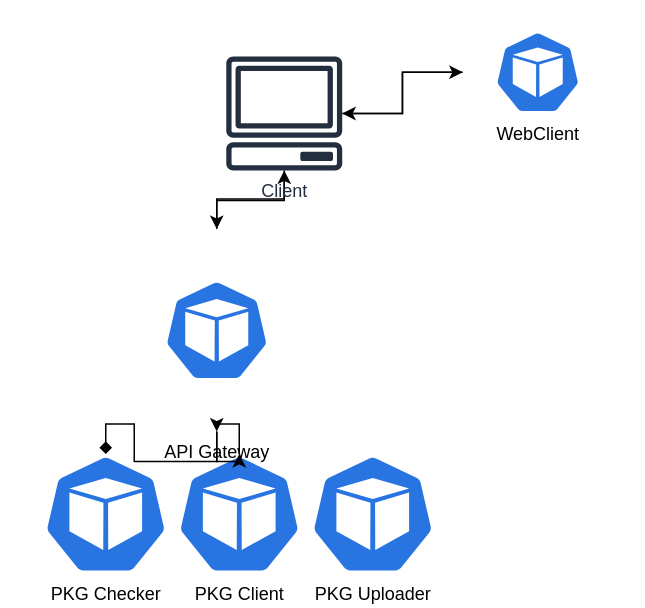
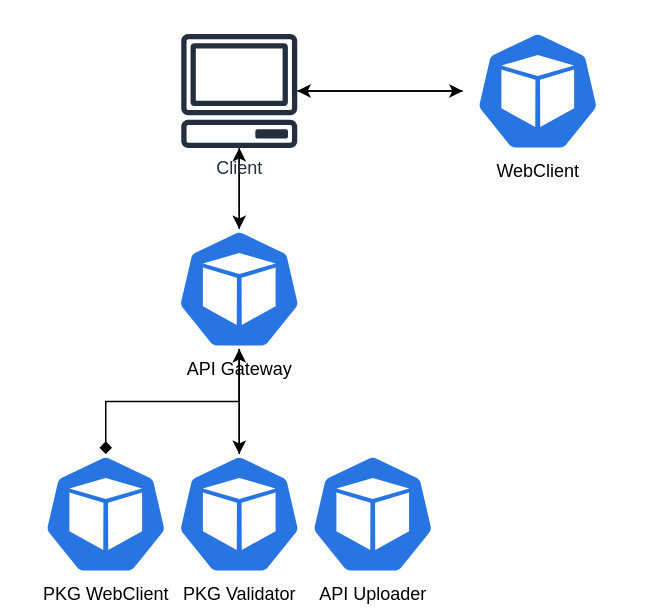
node "WebClient": size 150x83 -> 150x120
node "Client": moved (284, 113) -> (239, 91)
node "API Gateway": size 105x203 -> 150x120
node "PKG Checker": label "PKG Checker" -> "PKG WebClient"
node "PKG Client": label "PKG Client" -> "PKG Validator"
node "PKG Uploader": label "PKG Uploader" -> "API Uploader"
